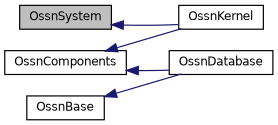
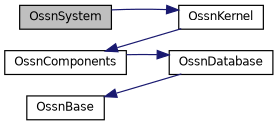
edge "OssnKernel" -> "OssnSystem": reversed
edge "OssnDatabase" -> "OssnComponents": reversed
